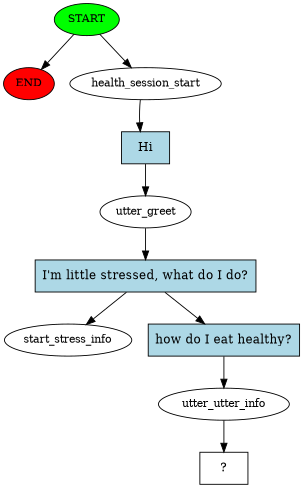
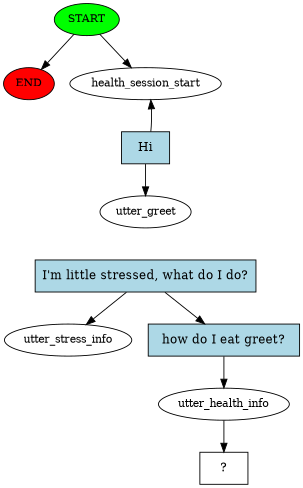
edge "health_session_start" -> "Hi": reversed
edge "utter_greet" -> "I'm little stressed, what do I do?": removed
node "start_stress_info": label "start_stress_info" -> "utter_stress_info"
node "how do I eat healthy?": label "how do I eat healthy?" -> "how do I eat greet?"
node "utter_utter_info": label "utter_utter_info" -> "utter_health_info"
